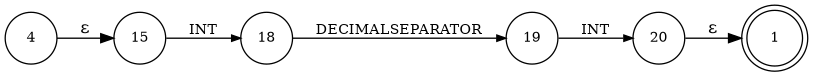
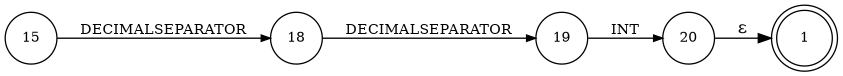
edge "15" -> "18": label "INT" -> "DECIMALSEPARATOR"
node "4": removed
